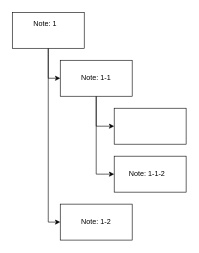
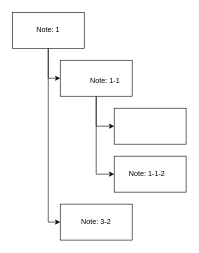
node "Note: 1": moved (45, 24) -> (48, 30)
node "Note: 1-1": moved (96, 78) -> (105, 81)
node "Note: 1-2": label "Note: 1-2" -> "Note: 3-2"
